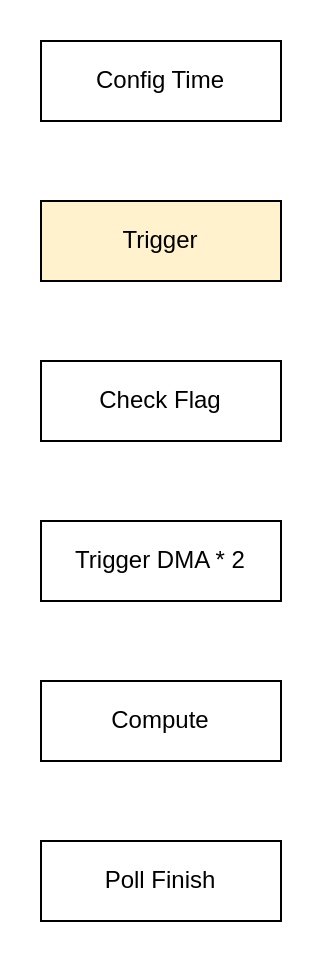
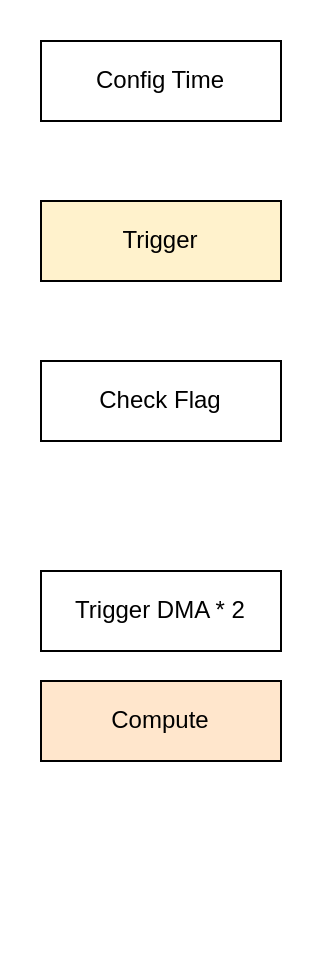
node "Trigger DMA * 2": moved (161, 561) -> (161, 611)
node "Compute": fillcolor #ffffff -> #ffe6cc
node "Poll Finish": removed
